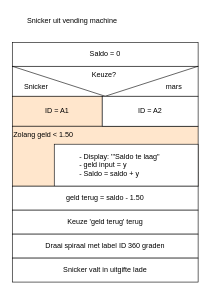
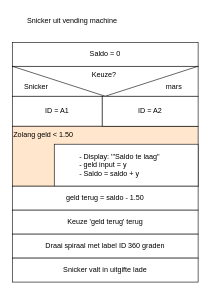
node "ID = A1": fillcolor #ffe6cc -> #ffffff
